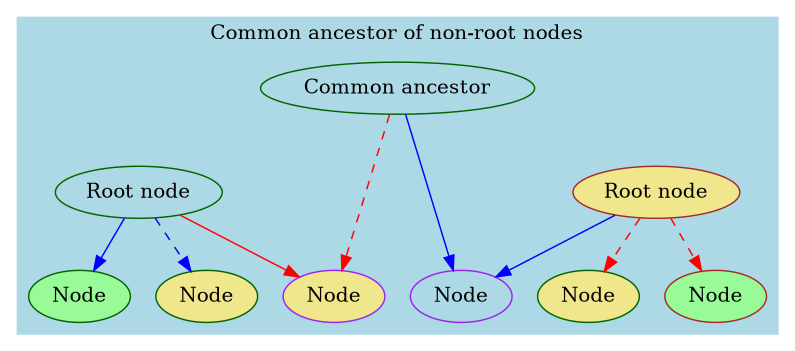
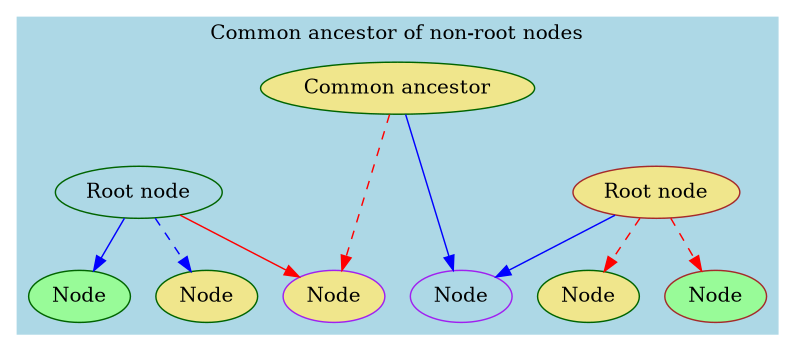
node "Common ancestor": fillcolor lightblue -> khaki
